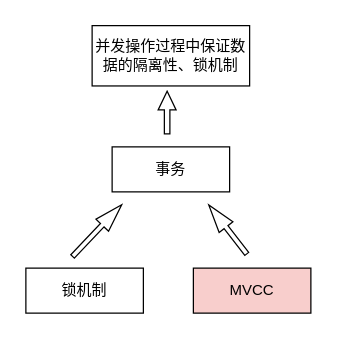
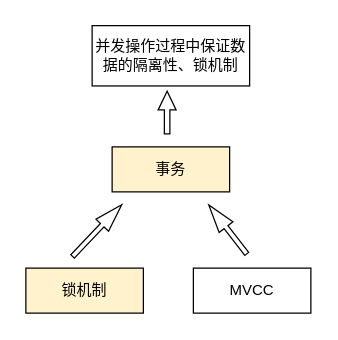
node "事务": fillcolor #ffffff -> #fff2cc
node "锁机制": fillcolor #ffffff -> #fff2cc
node "MVCC": fillcolor #f8cecc -> #ffffff
